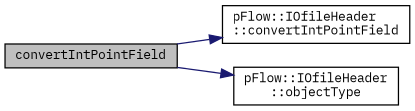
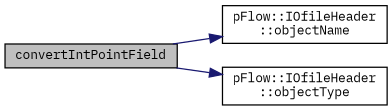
node "pFlow::IOfileHeader ::convertIntPointField": label "pFlow::IOfileHeader ::convertIntPointField" -> "pFlow::IOfileHeader ::objectName"
